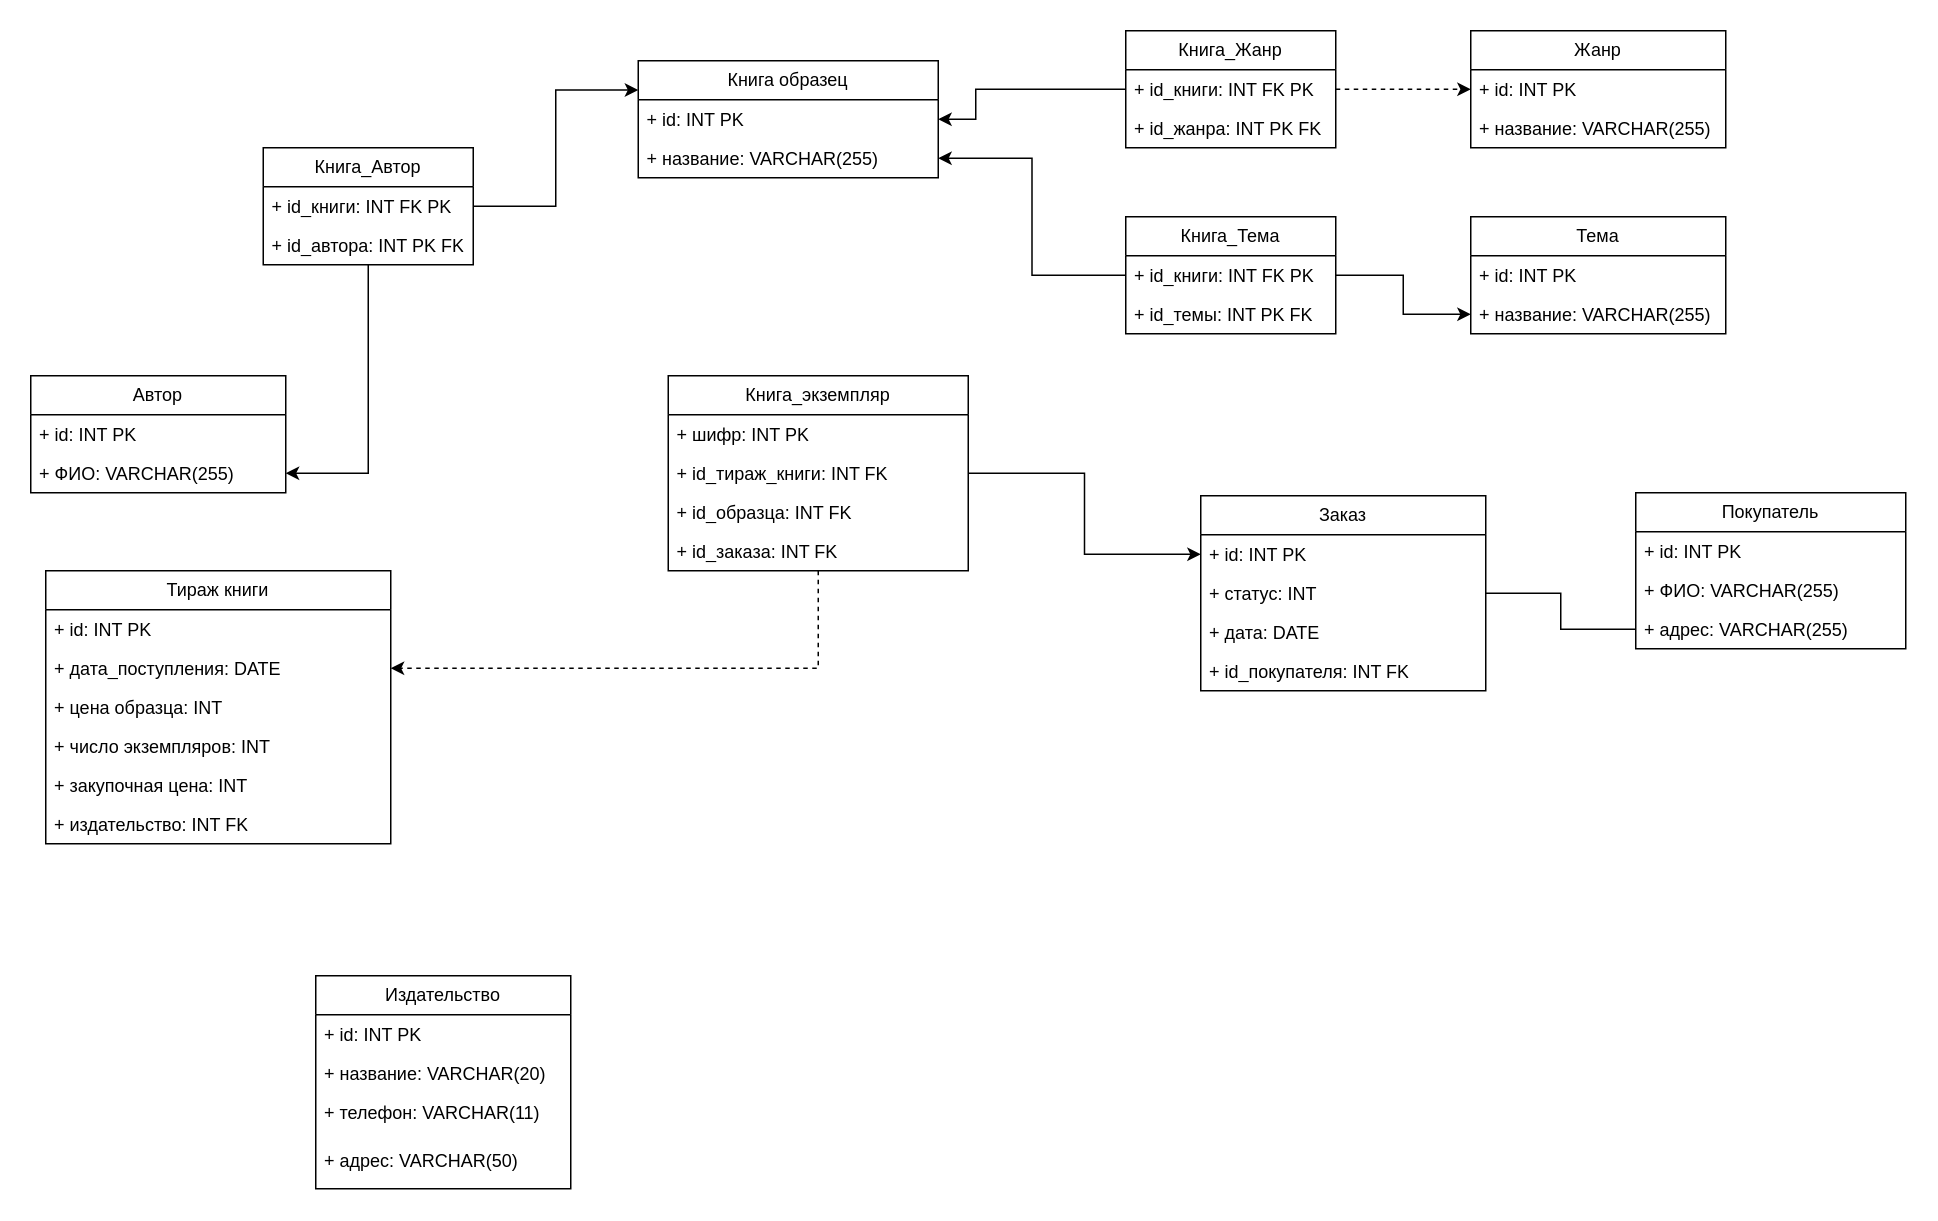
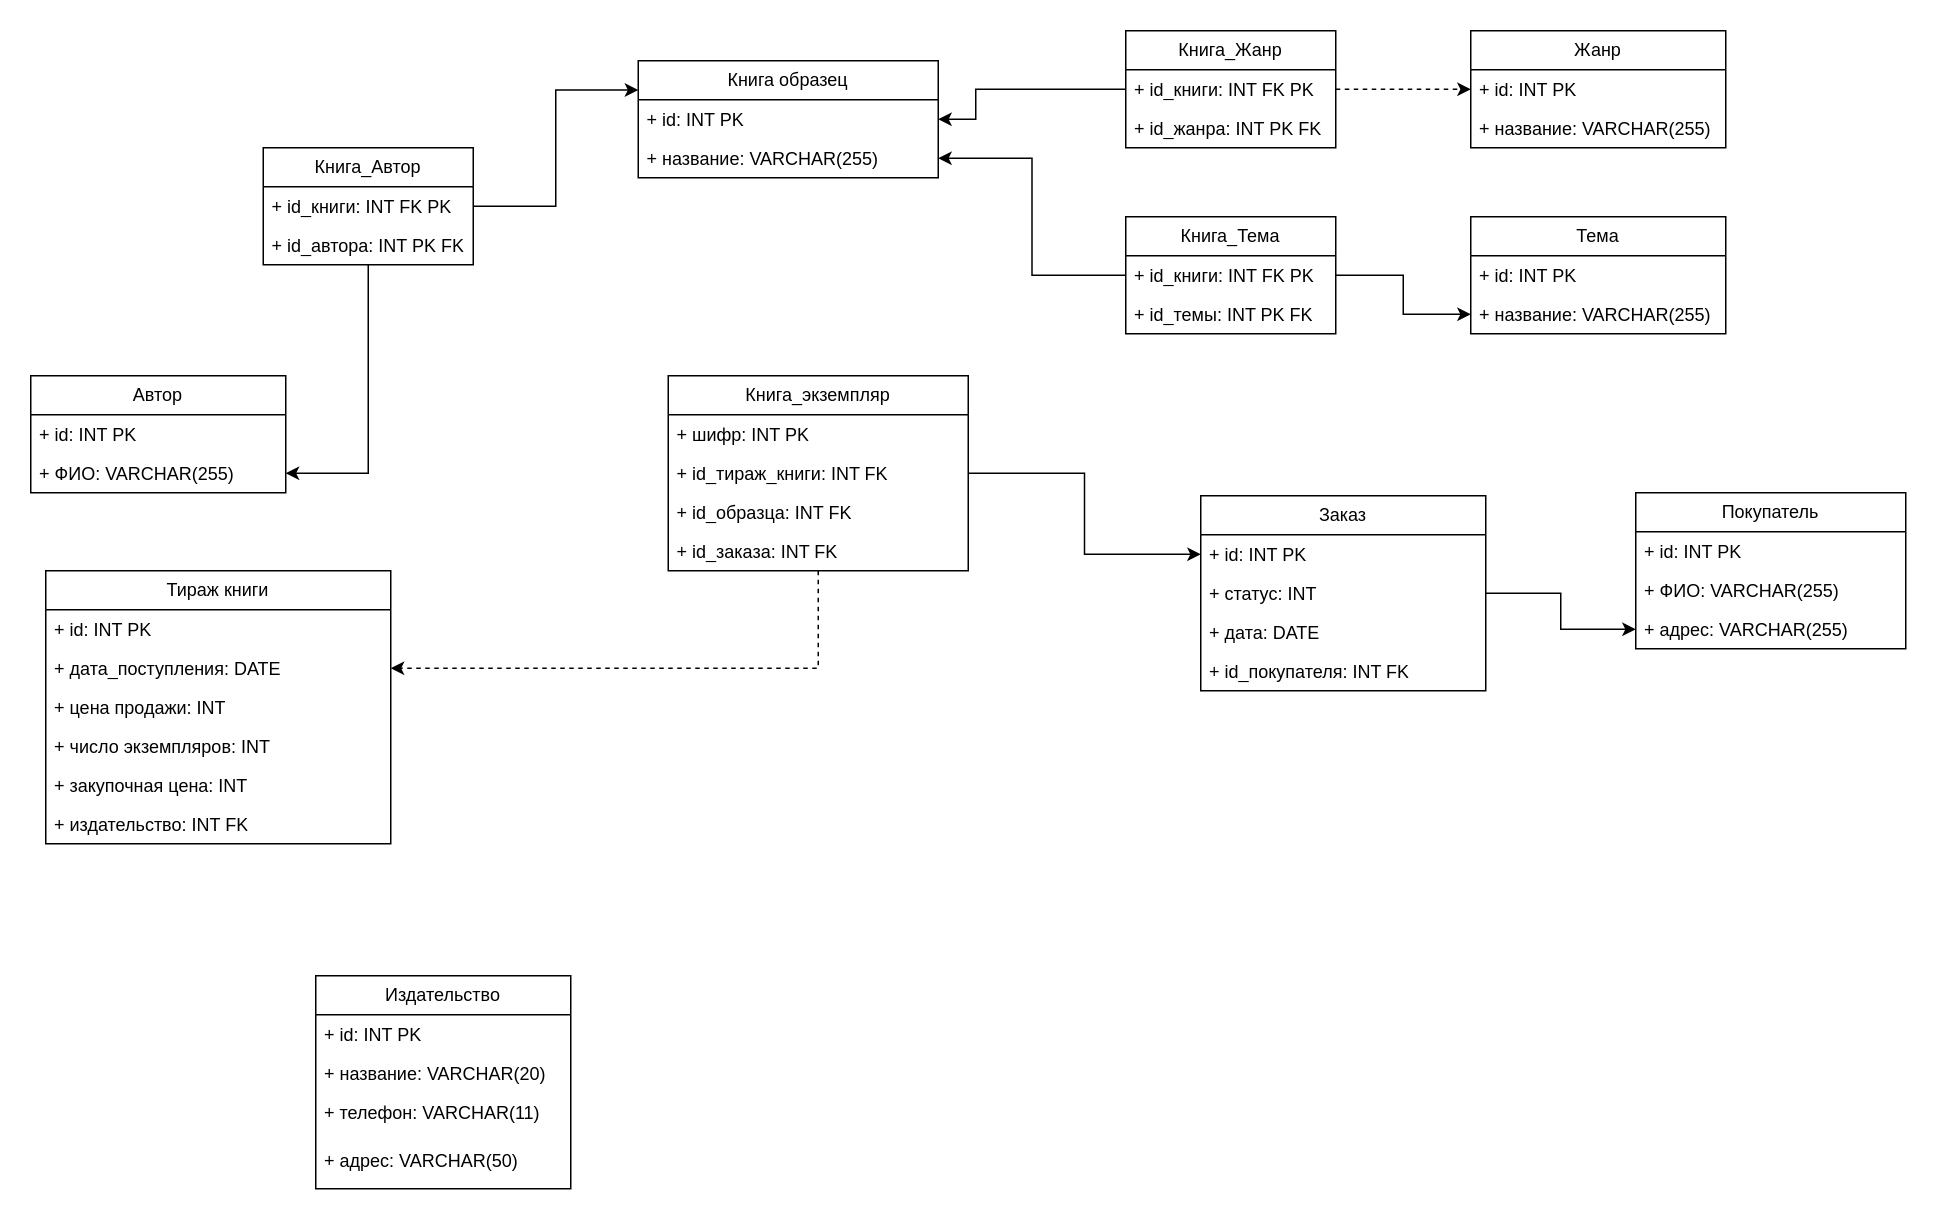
edge "Заказ" -- "+ адрес: VARCHAR(255)": arrowhead none -> classic
node "+ цена образца: INT": label "+ цена образца: INT" -> "+ цена продажи: INT"
